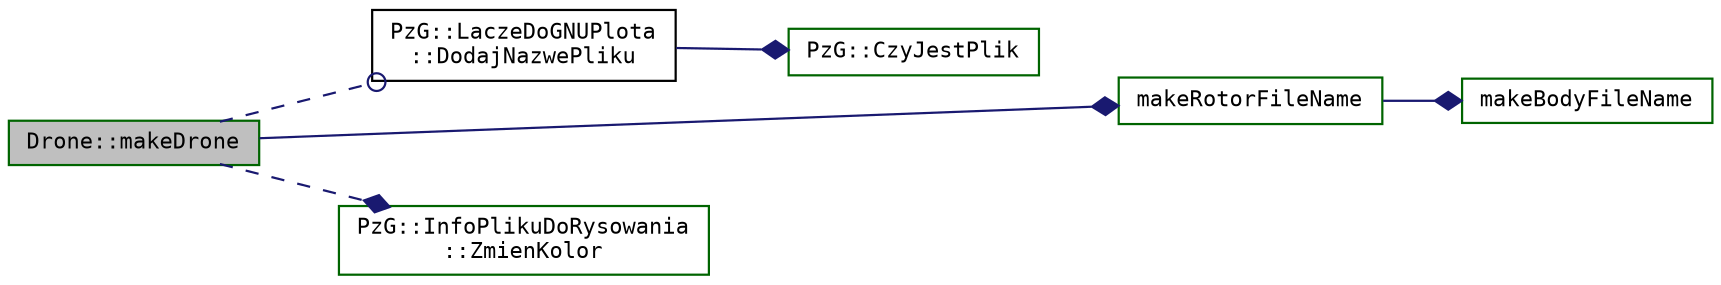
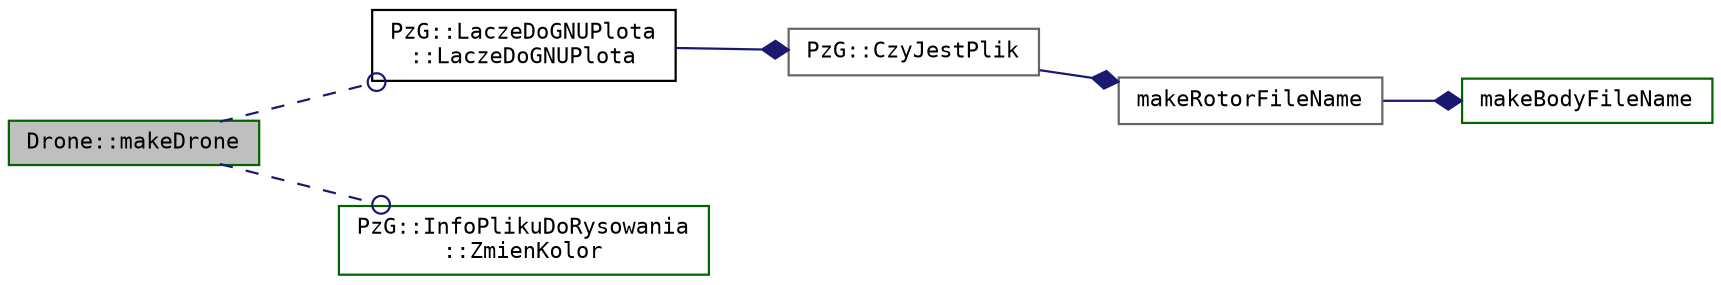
node "PzG::LaczeDoGNUPlota ::DodajNazwePliku": label "PzG::LaczeDoGNUPlota ::DodajNazwePliku" -> "PzG::LaczeDoGNUPlota ::LaczeDoGNUPlota"
node "PzG::CzyJestPlik": color darkgreen -> gray40
node "makeRotorFileName": color darkgreen -> gray40
edge "Drone::makeDrone" -> "makeRotorFileName": now "PzG::CzyJestPlik" -> "makeRotorFileName"
edge "Drone::makeDrone" -> "PzG::InfoPlikuDoRysowania ::ZmienKolor": arrowhead diamond -> odot
